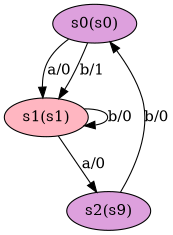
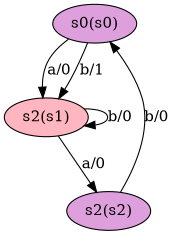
node "s1(s1)": label "s1(s1)" -> "s2(s1)"
node "s2(s9)": label "s2(s9)" -> "s2(s2)"
